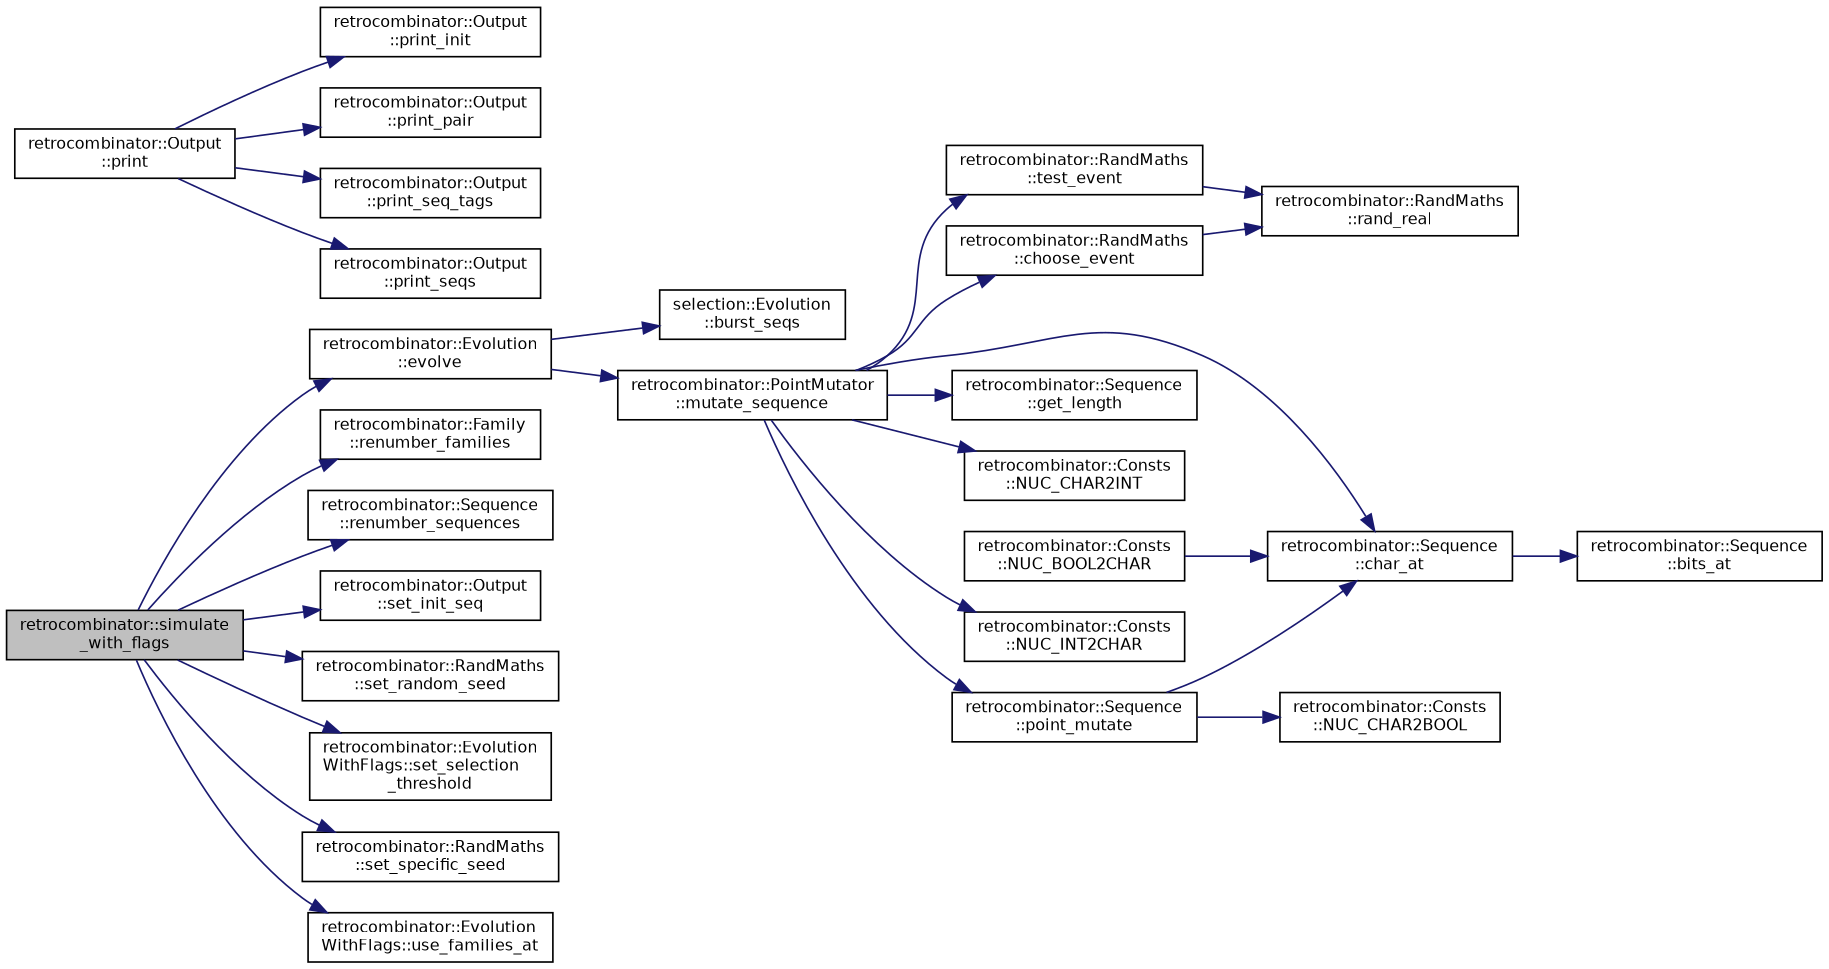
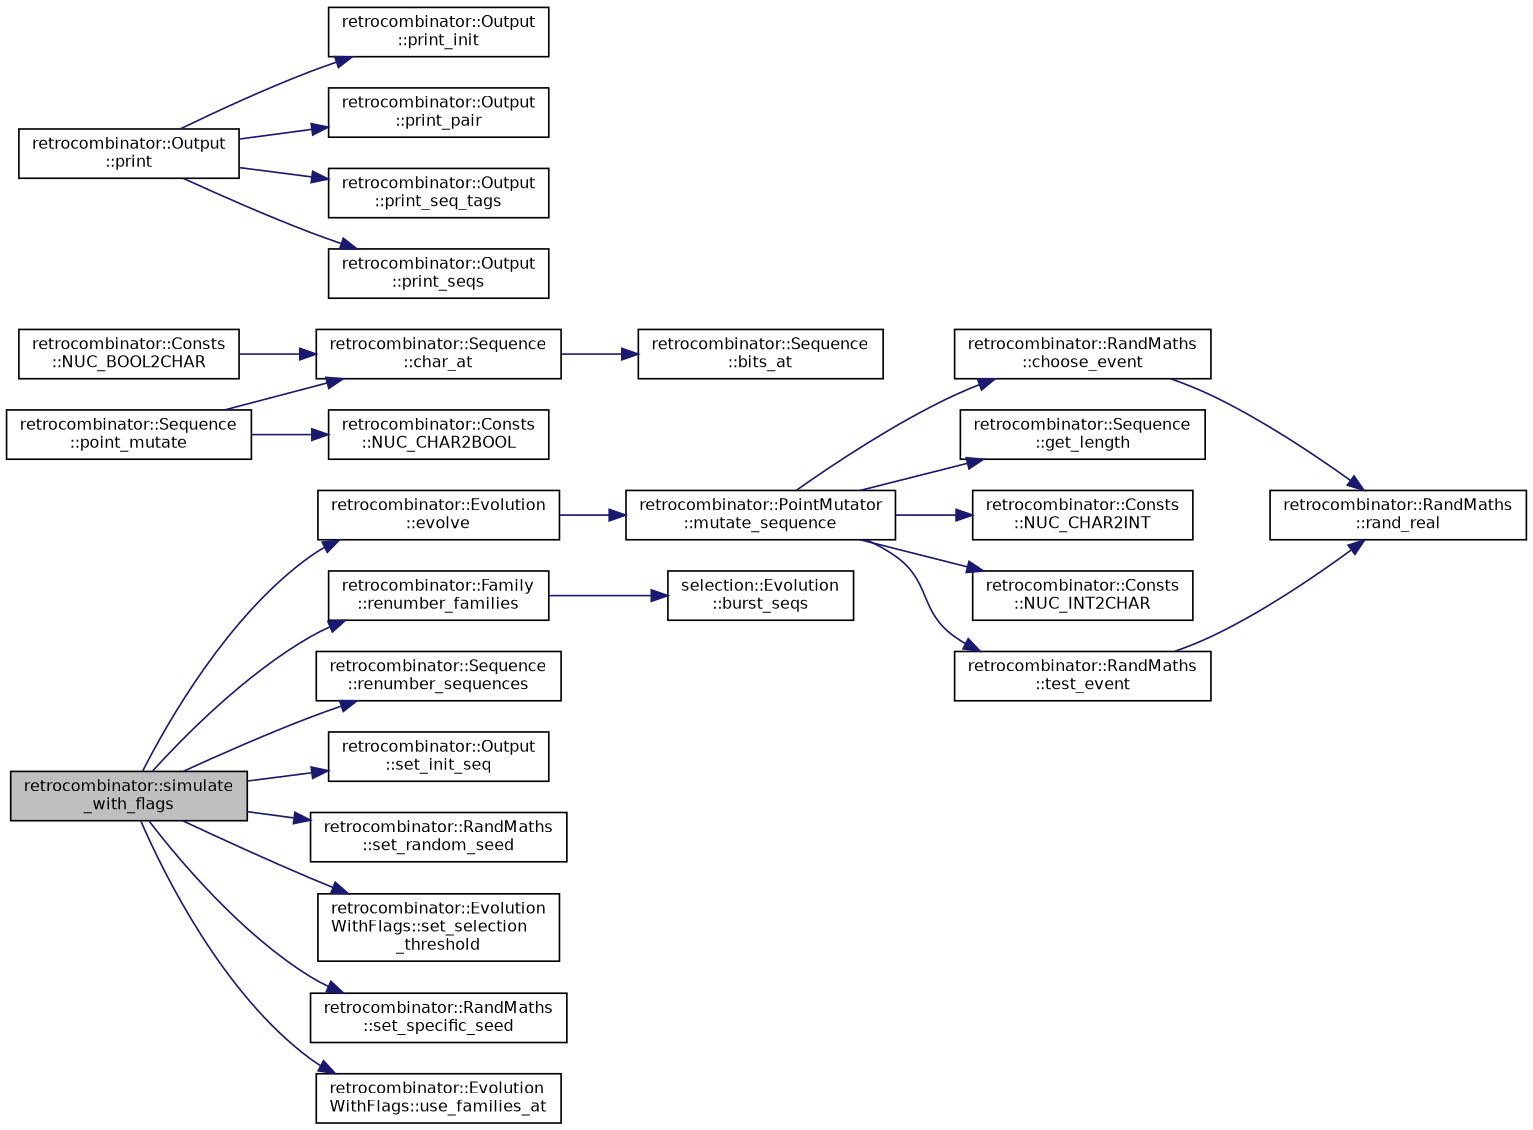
edge "retrocombinator::Evolution ::evolve" -> "selection::Evolution ::burst_seqs": now "retrocombinator::Family ::renumber_families" -> "selection::Evolution ::burst_seqs"
edge "retrocombinator::PointMutator ::mutate_sequence" -> "retrocombinator::Sequence ::char_at": removed
edge "retrocombinator::PointMutator ::mutate_sequence" -> "retrocombinator::Sequence ::point_mutate": removed
